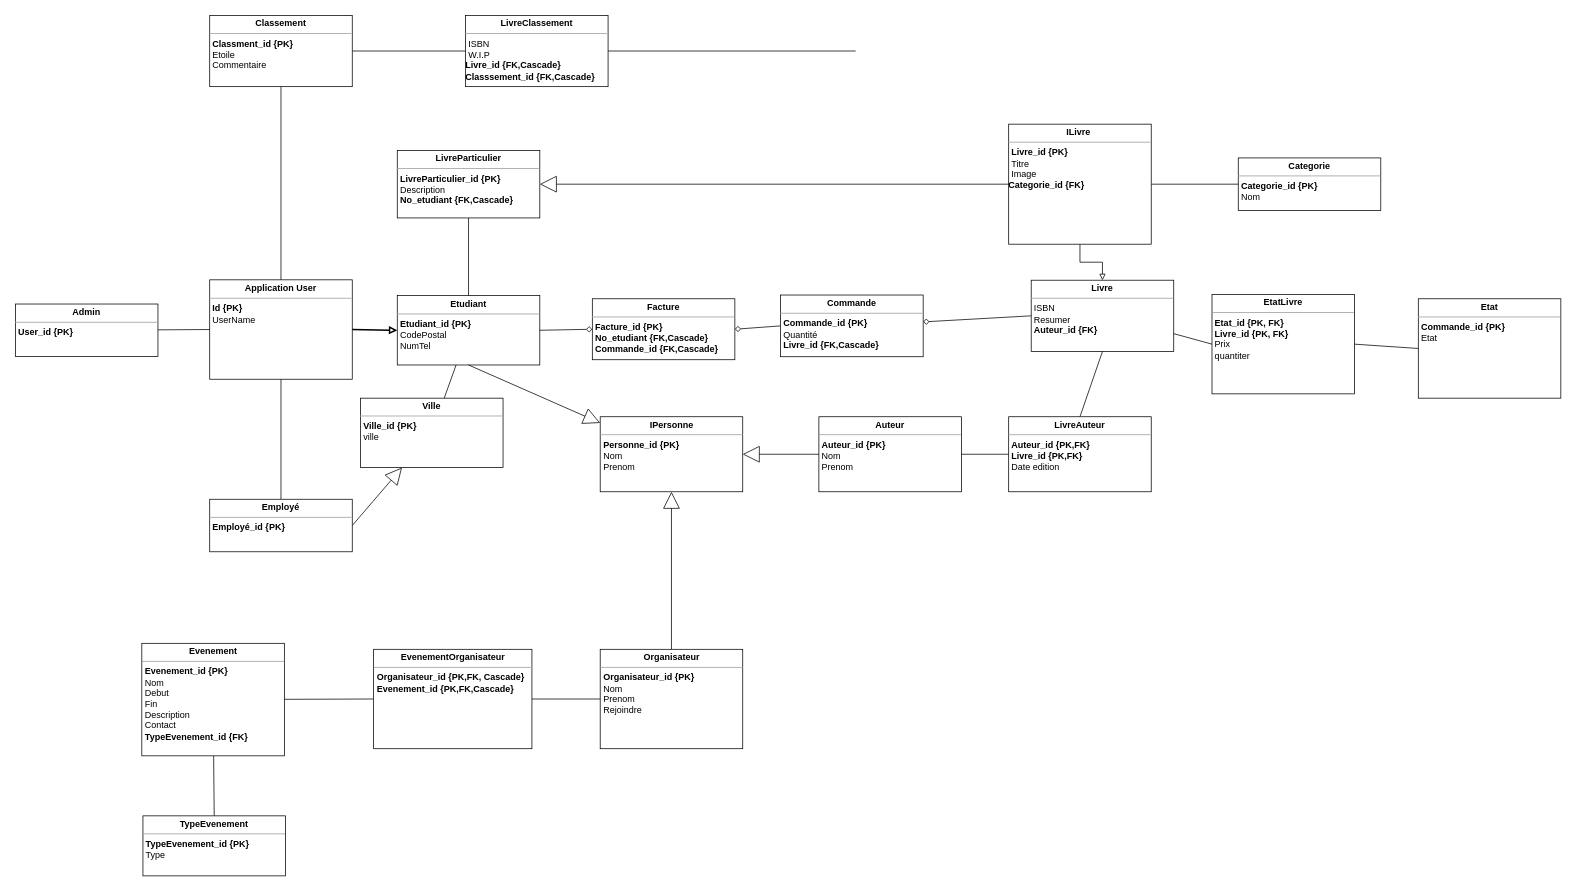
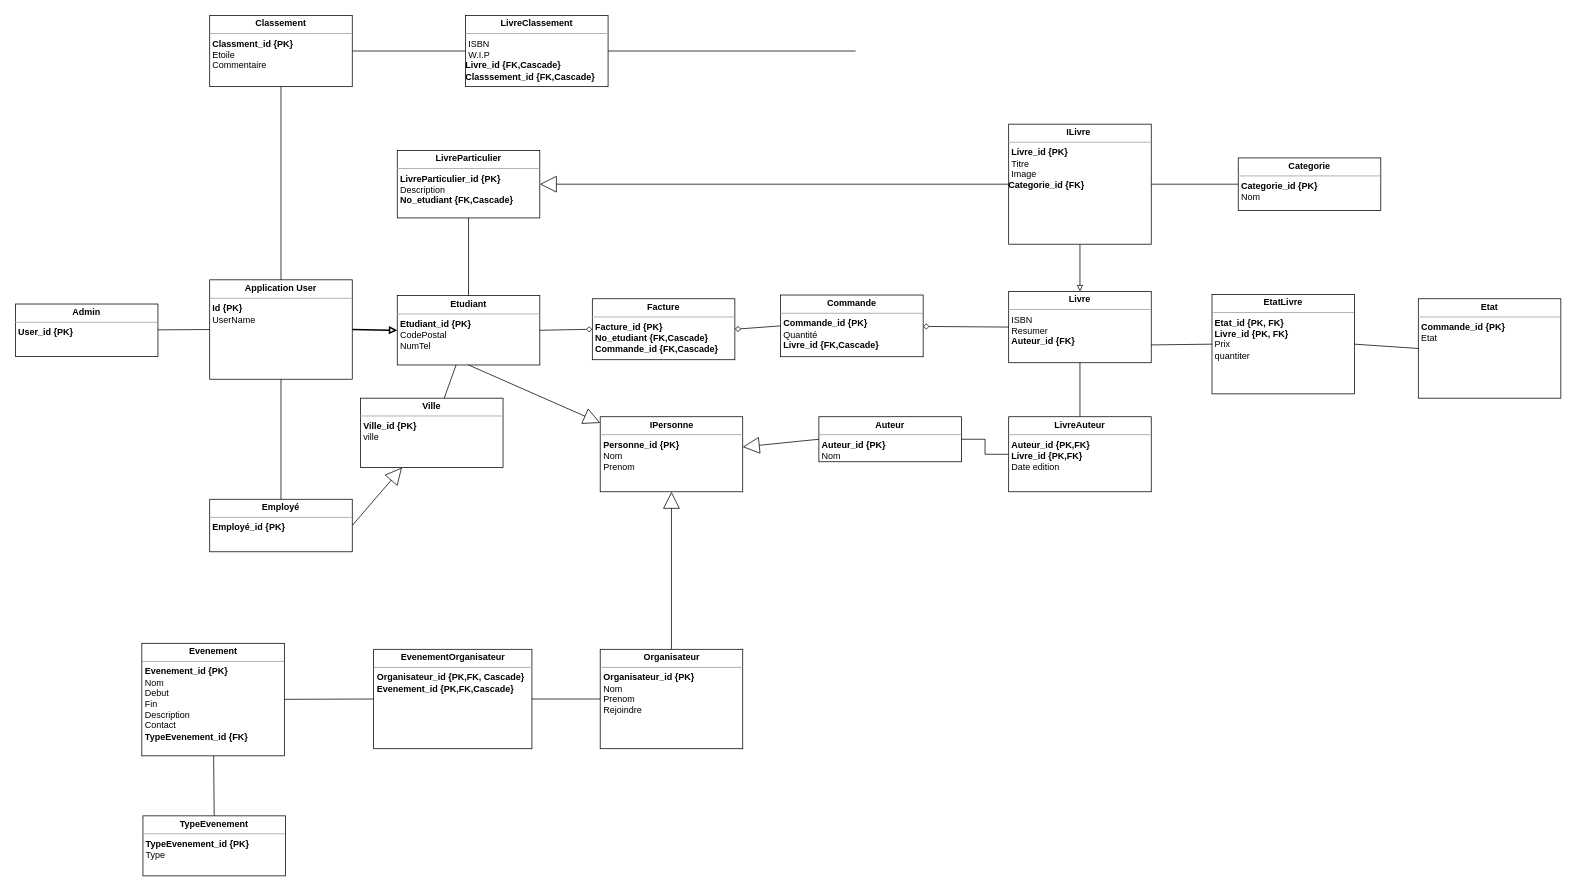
node "Livre ISBN Resumer Auteur_id {FK}": moved (1102, 316) -> (1080, 327)
node "Auteur Auteur_id {PK} Nom Prenom": size 143x75 -> 143x45
